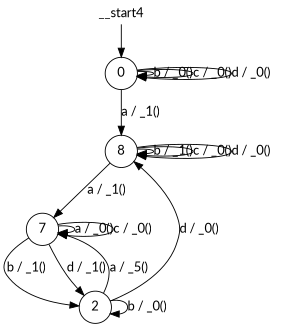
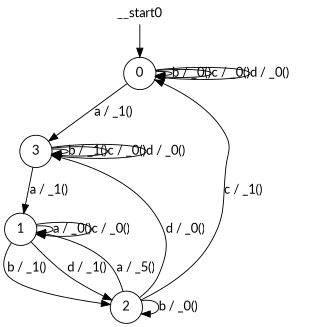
node "__start4": label "__start4" -> "__start0"
node "8": label "8" -> "3"
edge "2" -> "0": added, label "c / _1()"
node "7": label "7" -> "1"
